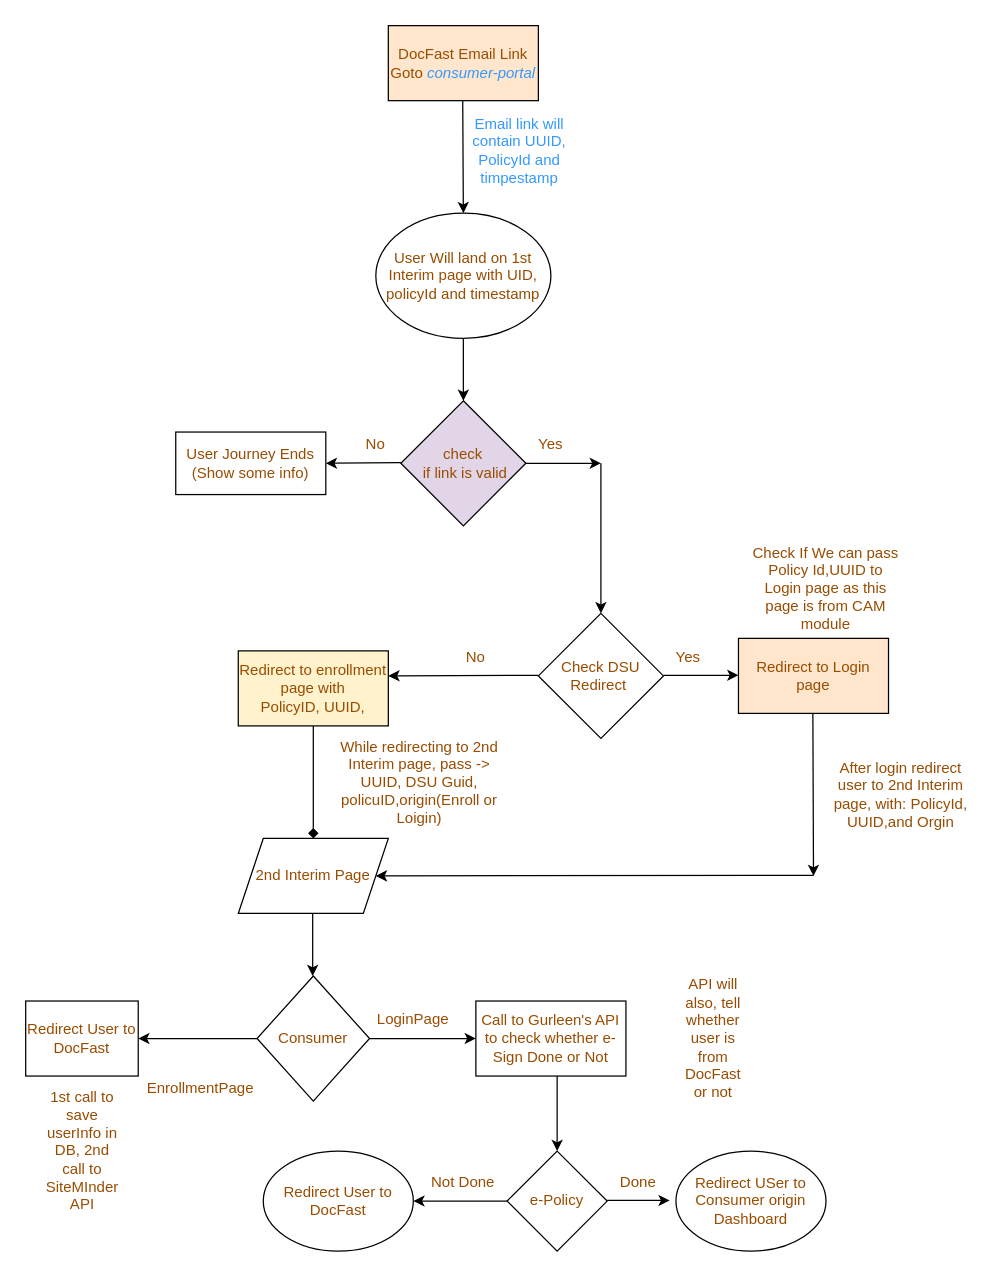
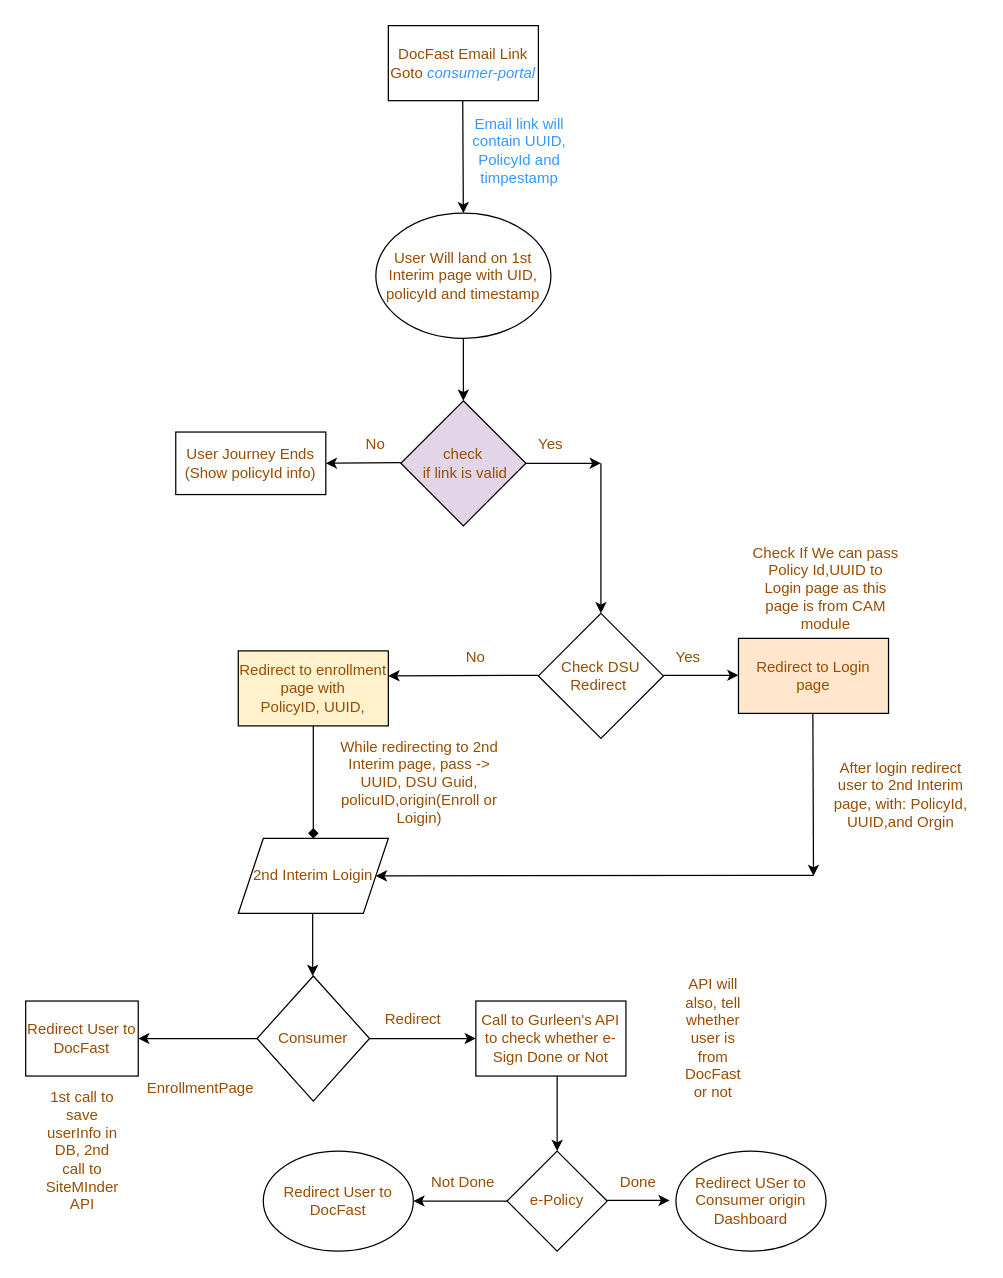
node "DocFast Email Link Goto consumer-portal": fillcolor #ffe6cc -> #ffffff
node "User Journey Ends (Show some info)": label "User Journey Ends (Show some info)" -> "User Journey Ends (Show policyId info)"
node "2nd Interim Page": label "2nd Interim Page" -> "2nd Interim Loigin"
node "LoginPage": label "LoginPage" -> "Redirect"
